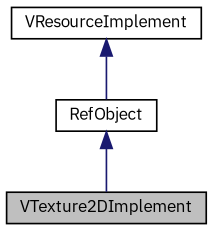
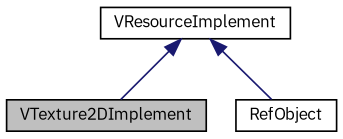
edge "VTexture2DImplement" -> "RefObject": now "VTexture2DImplement" -> "VResourceImplement"
